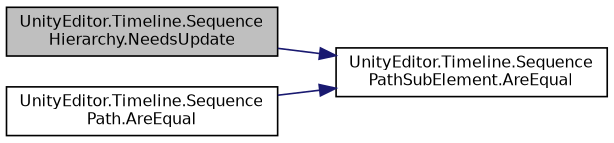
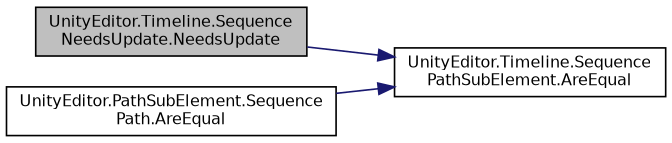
node "UnityEditor.Timeline.Sequence Hierarchy.NeedsUpdate": label "UnityEditor.Timeline.Sequence Hierarchy.NeedsUpdate" -> "UnityEditor.Timeline.Sequence NeedsUpdate.NeedsUpdate"
node "UnityEditor.Timeline.Sequence Path.AreEqual": label "UnityEditor.Timeline.Sequence Path.AreEqual" -> "UnityEditor.PathSubElement.Sequence Path.AreEqual"
